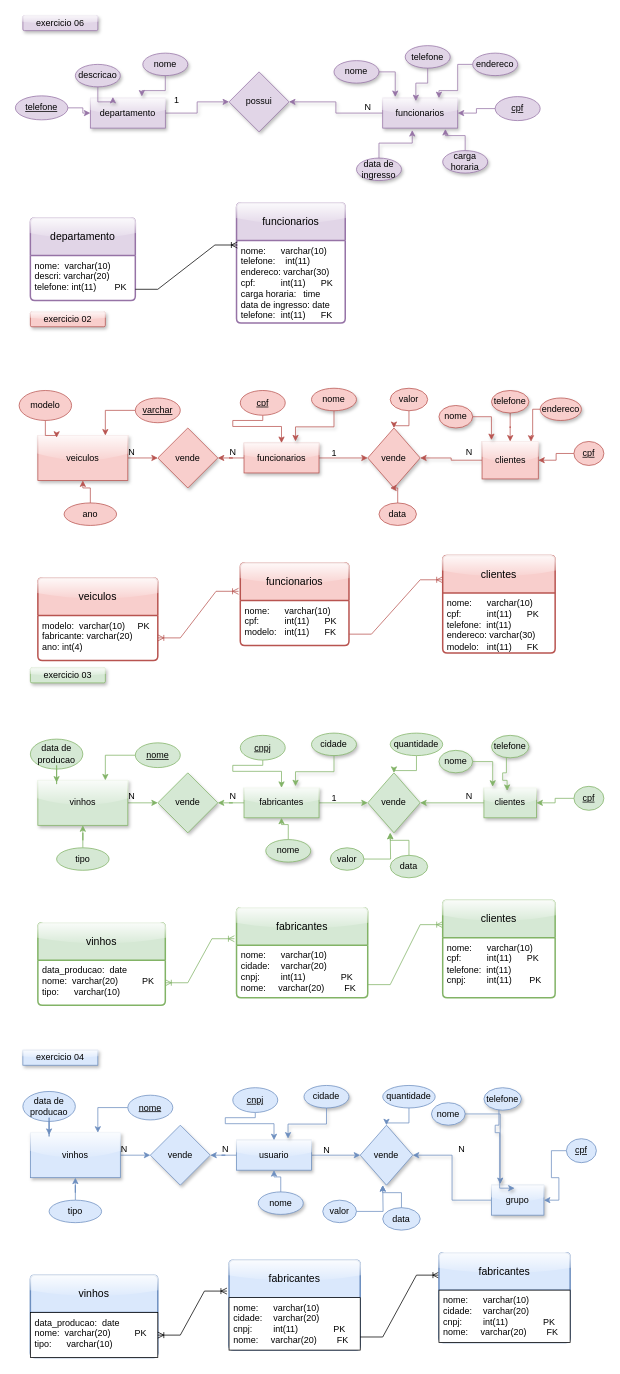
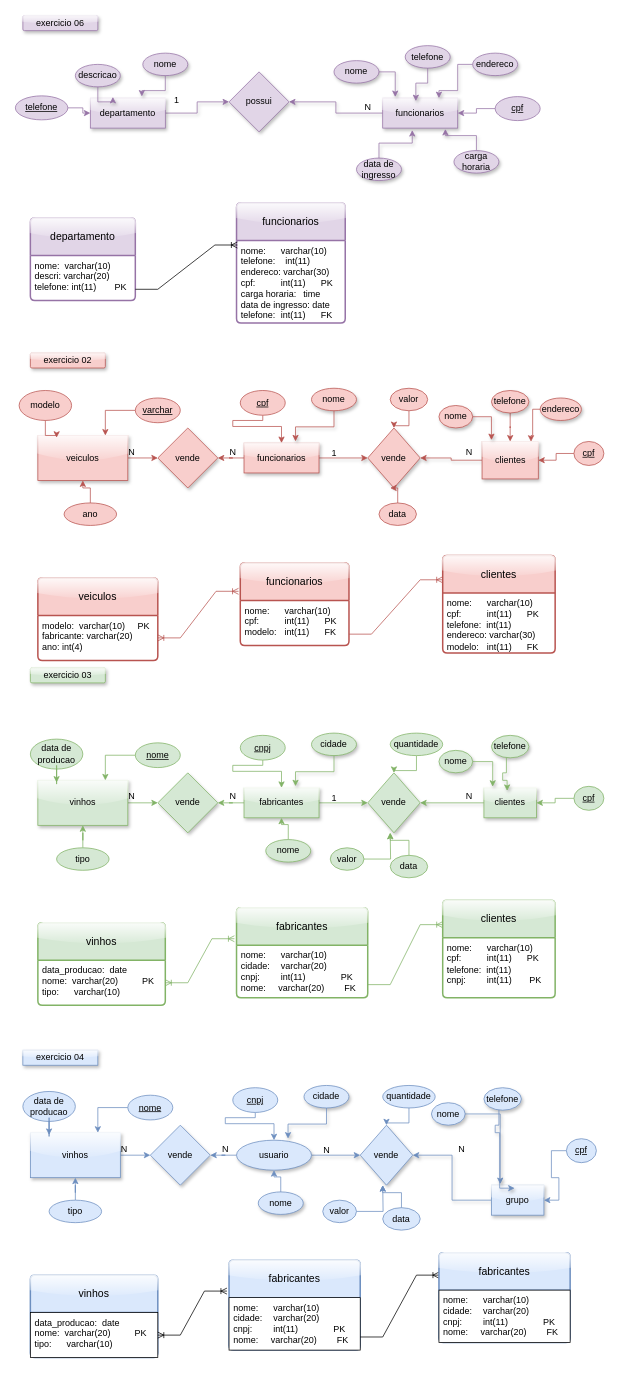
node "carga horaria": moved (465, 162) -> (477, 162)
node "exercicio 02": moved (68, 319) -> (68, 360)
node "usuario": shape rectangle -> ellipse
